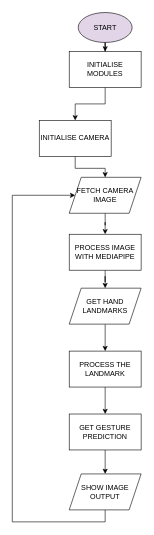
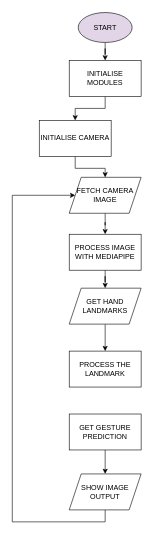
node "INITIALISE MODULES": moved (105, 69) -> (105, 78)
edge "PROCESS THE LANDMARK" -> "GET GESTURE PREDICTION": removed
